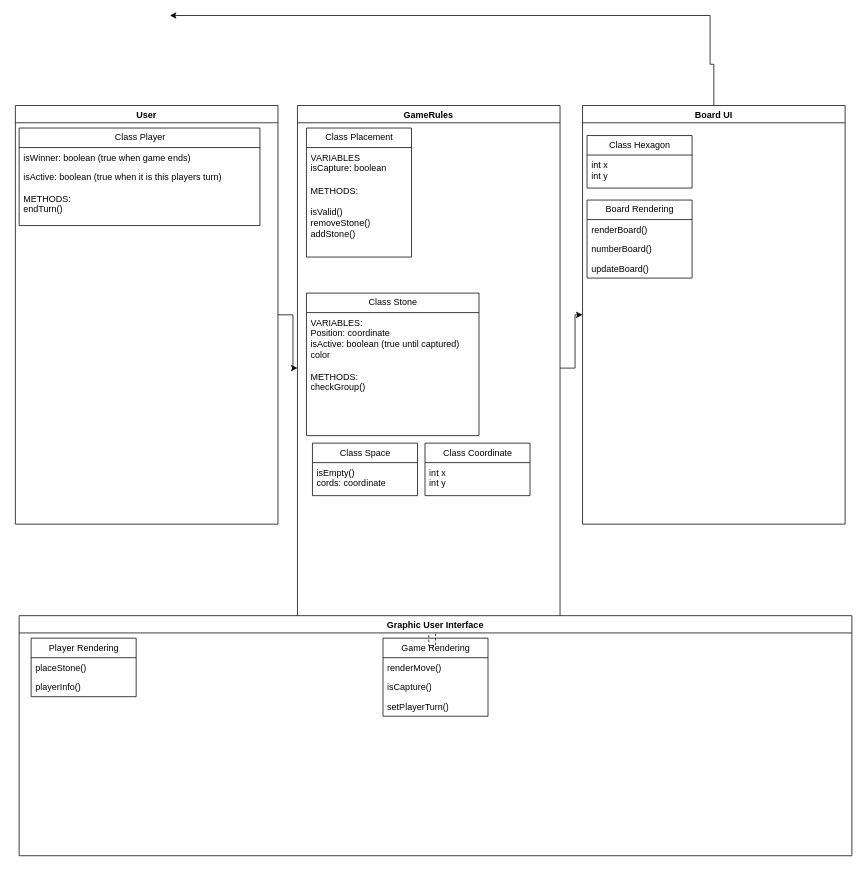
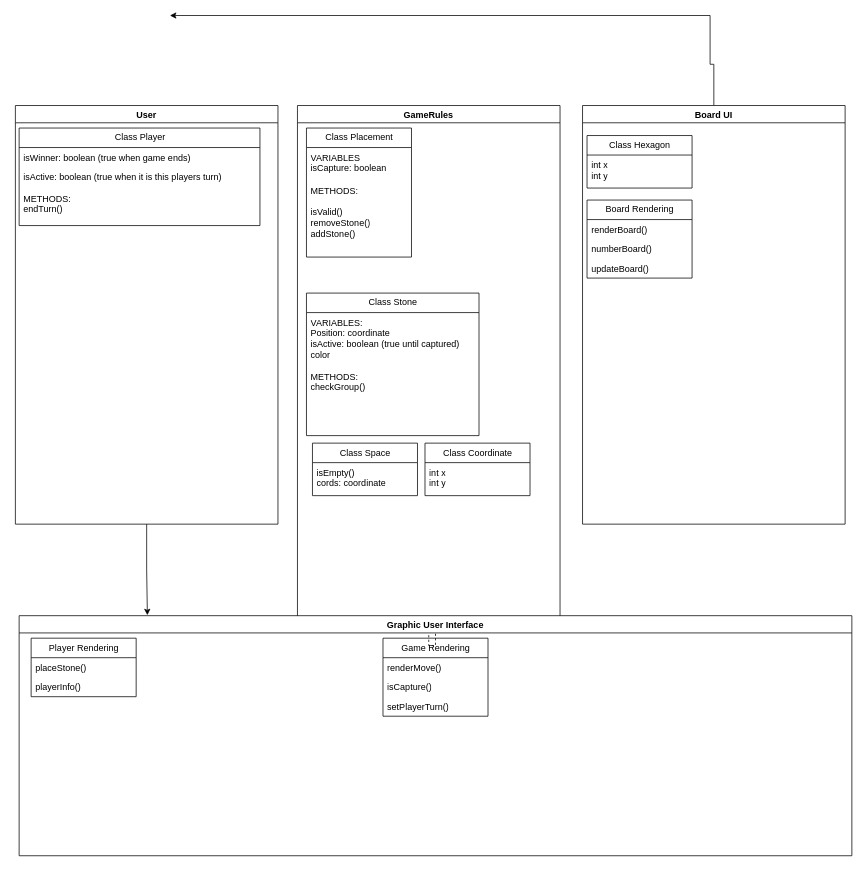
edge "User" -> "GameRules": removed
edge "GameRules" -> "Board UI": removed
edge "User" -> "Graphic User Interface": added
